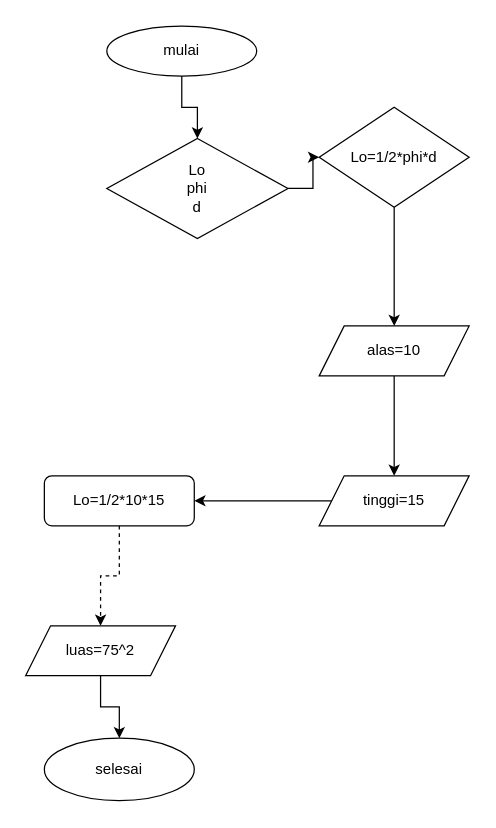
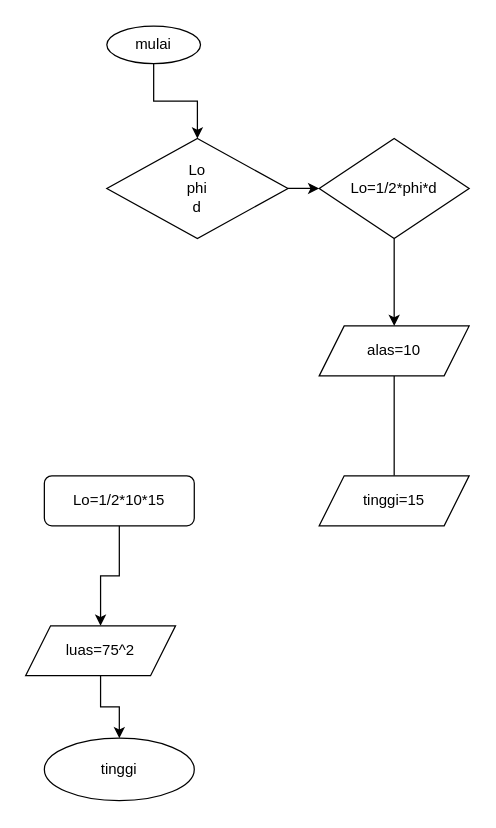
node "mulai": size 150x50 -> 94x38
node "Lo=1/2*phi*d": moved (394, 157) -> (394, 188)
edge "alas=10" -> "tinggi=15": arrowhead classic -> none
edge "tinggi=15" -> "Lo=1/2*10*15": removed
edge "Lo=1/2*10*15" -> "luas=75^2": style dashed -> solid
node "selesai": label "selesai" -> "tinggi"
